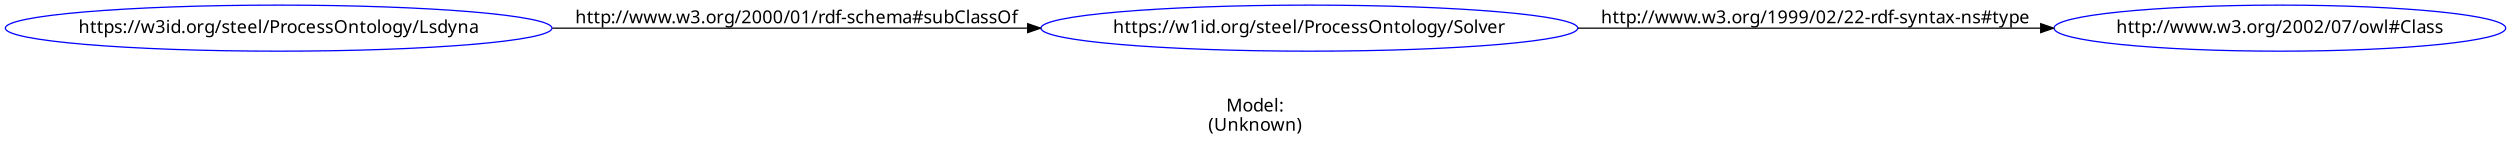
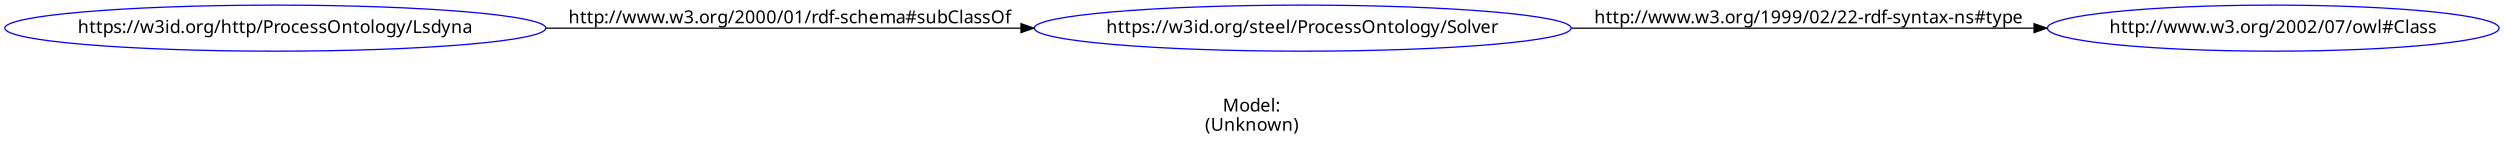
node "https://w3id.org/steel/ProcessOntology/Lsdyna": label "https://w3id.org/steel/ProcessOntology/Lsdyna" -> "https://w3id.org/http/ProcessOntology/Lsdyna"
node "https://w1id.org/steel/ProcessOntology/Solver": label "https://w1id.org/steel/ProcessOntology/Solver" -> "https://w3id.org/steel/ProcessOntology/Solver"
